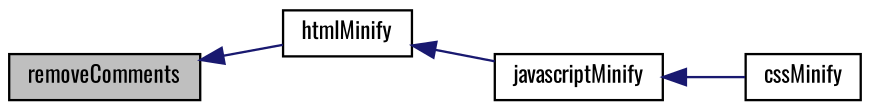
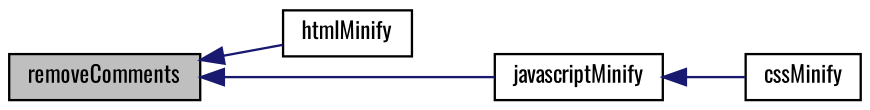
edge "javascriptMinify" -> "htmlMinify": now "javascriptMinify" -> "removeComments"
